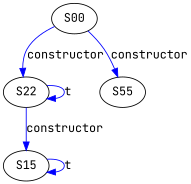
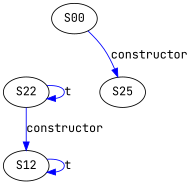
edge "S00" -> "S22": removed, label "constructor"
node "S55": label "S55" -> "S25"
node "S15": label "S15" -> "S12"
